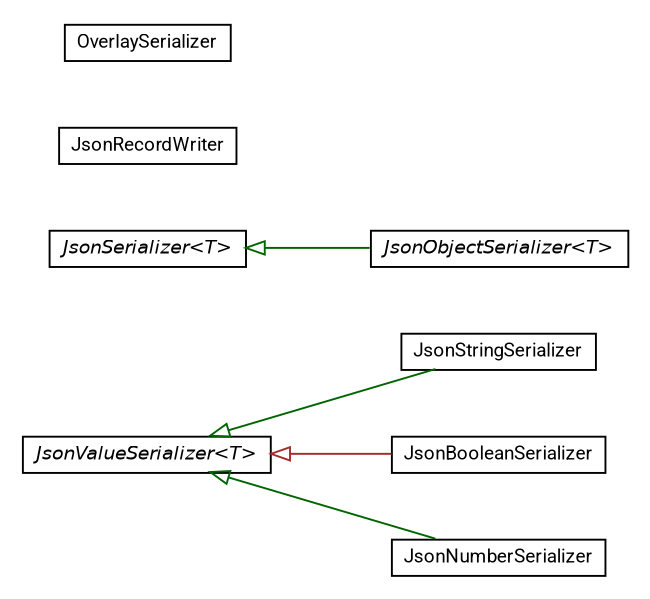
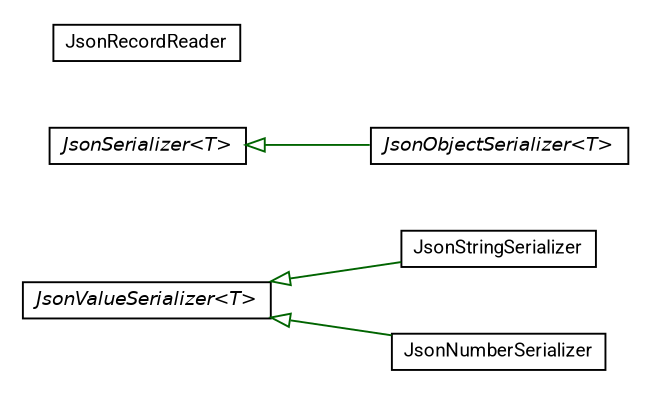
node "OverlaySerializer": removed
node "JsonRecordReader": added
node "JsonRecordWriter": removed
node "JsonBooleanSerializer": removed
